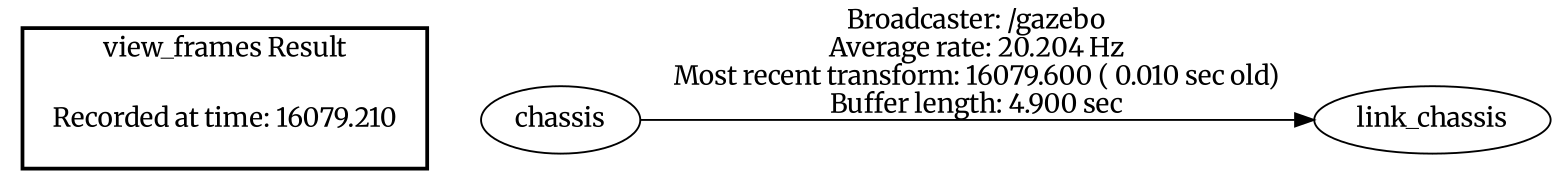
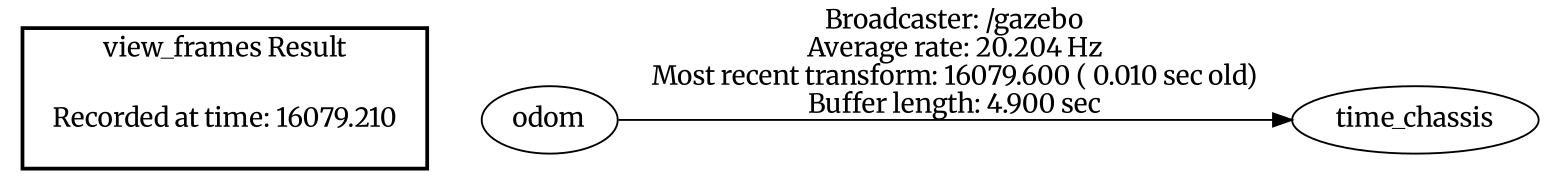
node "chassis": label "chassis" -> "odom"
node "link_chassis": label "link_chassis" -> "time_chassis"
